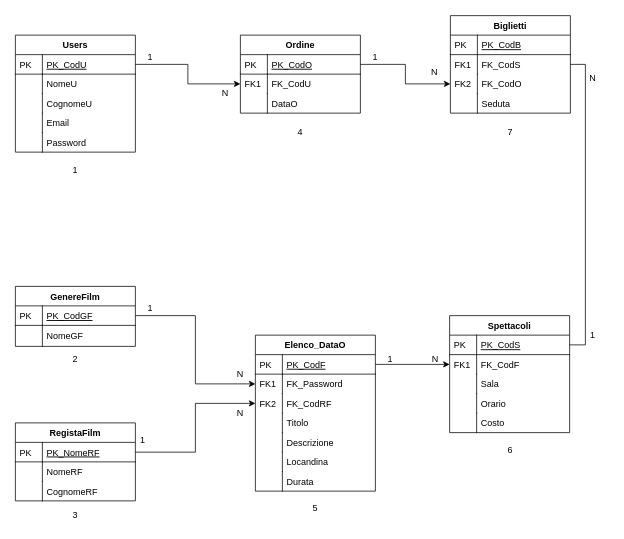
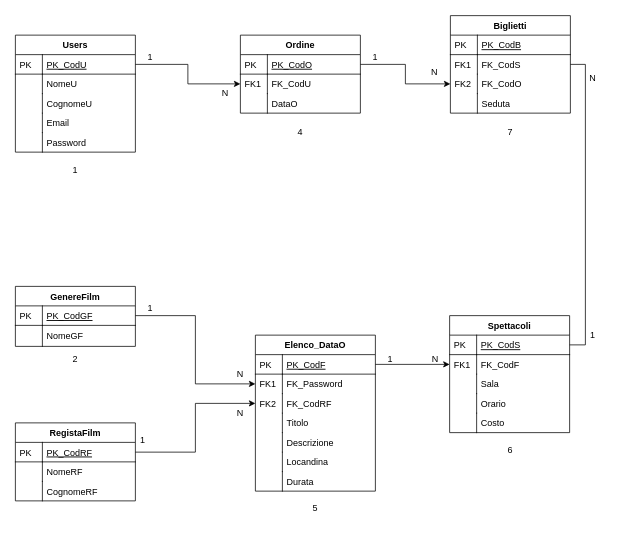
node "PK_NomeRF": label "PK_NomeRF" -> "PK_CodRF"
node "3": removed
